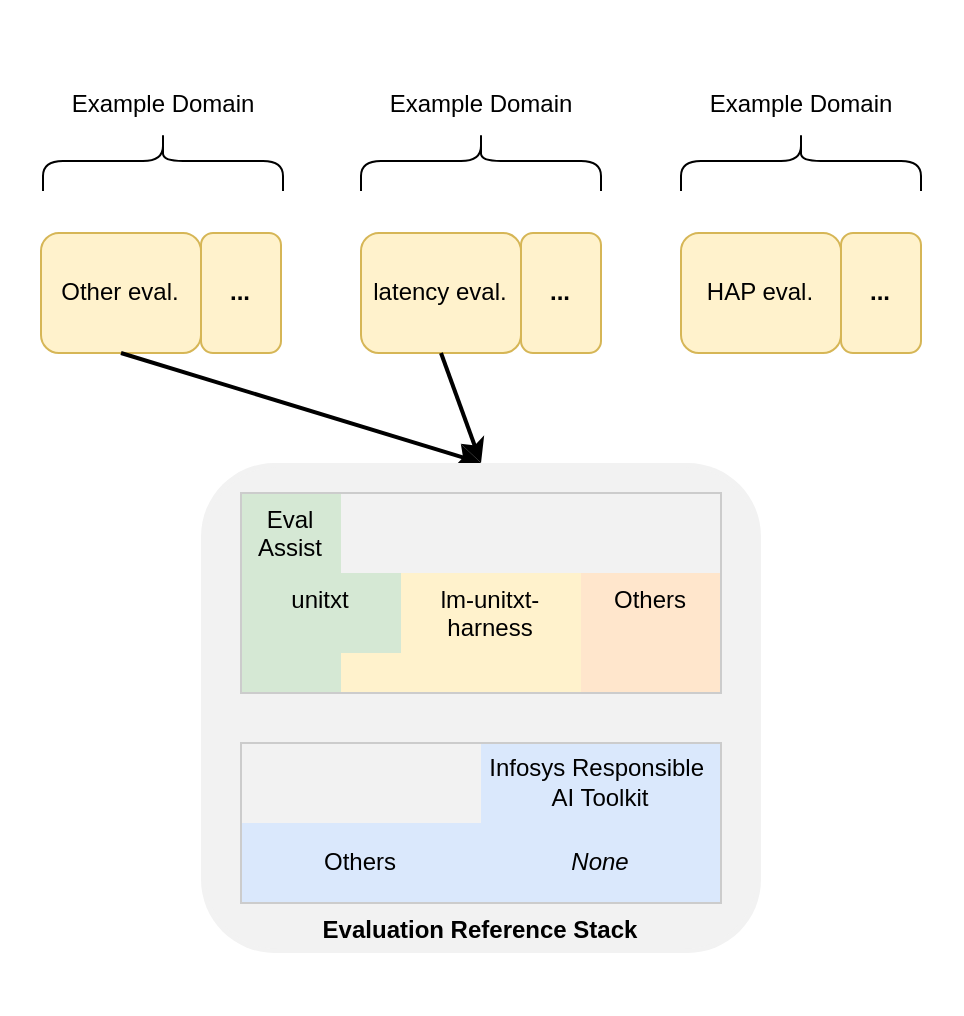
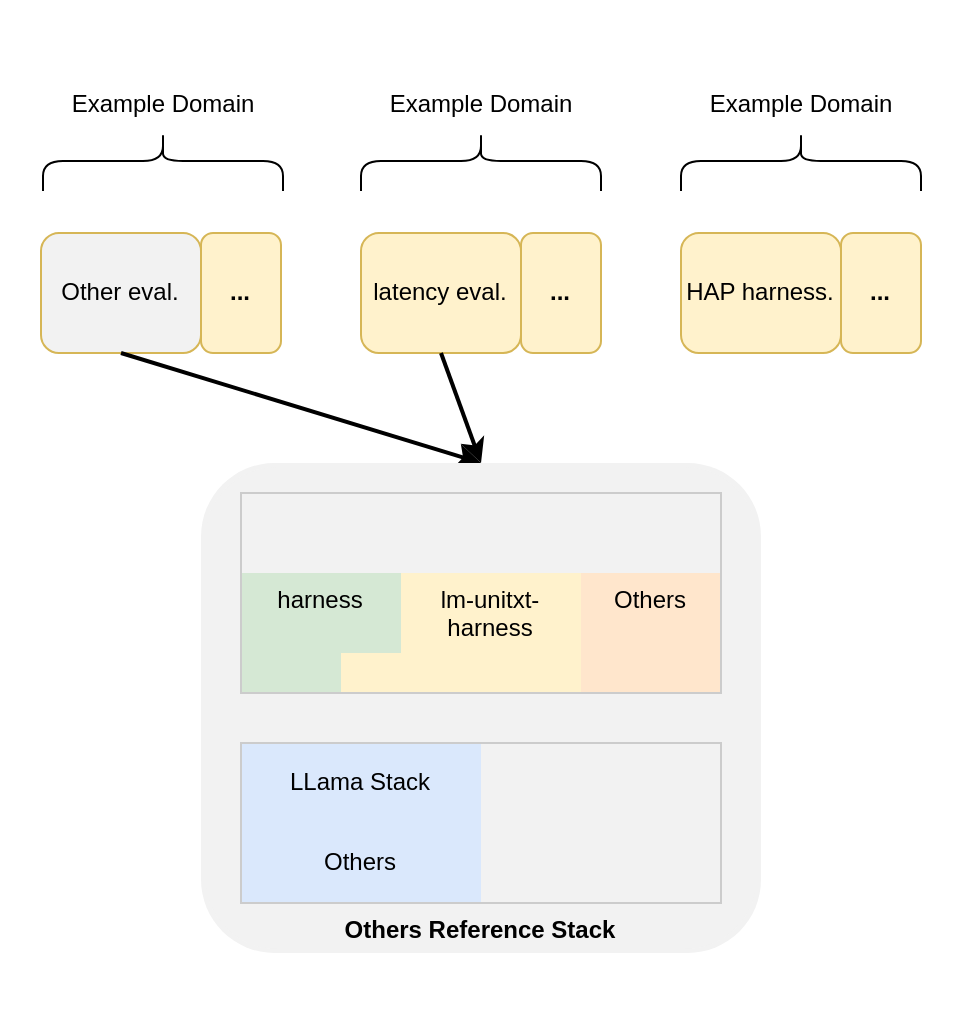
node "Other eval.": fillcolor #fff2cc -> #f2f2f2
node "HAP eval.": label "HAP eval." -> "HAP harness."
node "Eval Assist": removed
node "unitxt": label "unitxt" -> "harness"
node "LLama Stack": added
node "Infosys Responsible AI Toolkit": removed
node "None": removed
node "Evaluation Reference Stack": label "Evaluation Reference Stack" -> "Others Reference Stack"
